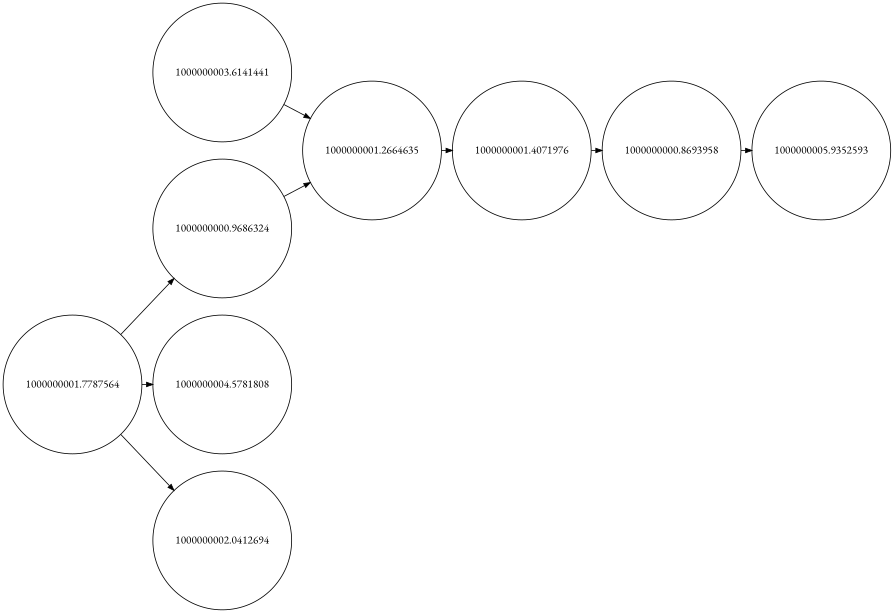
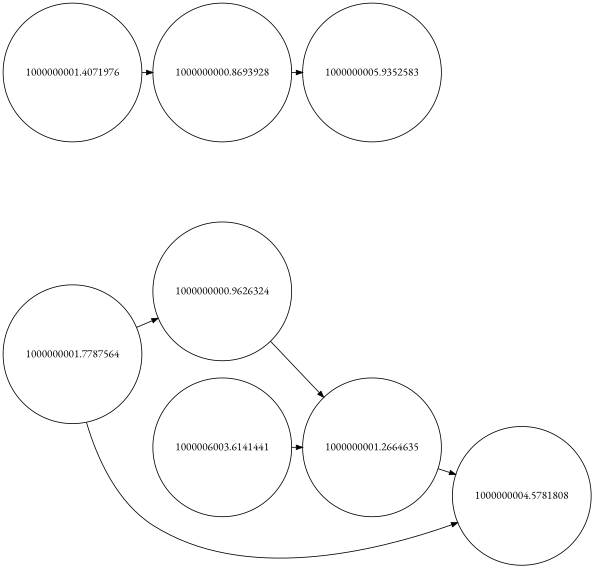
node "1000000003.6141441": label "1000000003.6141441" -> "1000006003.6141441"
edge "1000000001.2664635" -> "1000000001.4071976": now "1000000001.2664635" -> "1000000004.5781808"
node "1000000000.8693958": label "1000000000.8693958" -> "1000000000.8693928"
node "1000000005.9352593": label "1000000005.9352593" -> "1000000005.9352583"
node "1000000000.9686324": label "1000000000.9686324" -> "1000000000.9626324"
node "1000000002.0412694": removed
